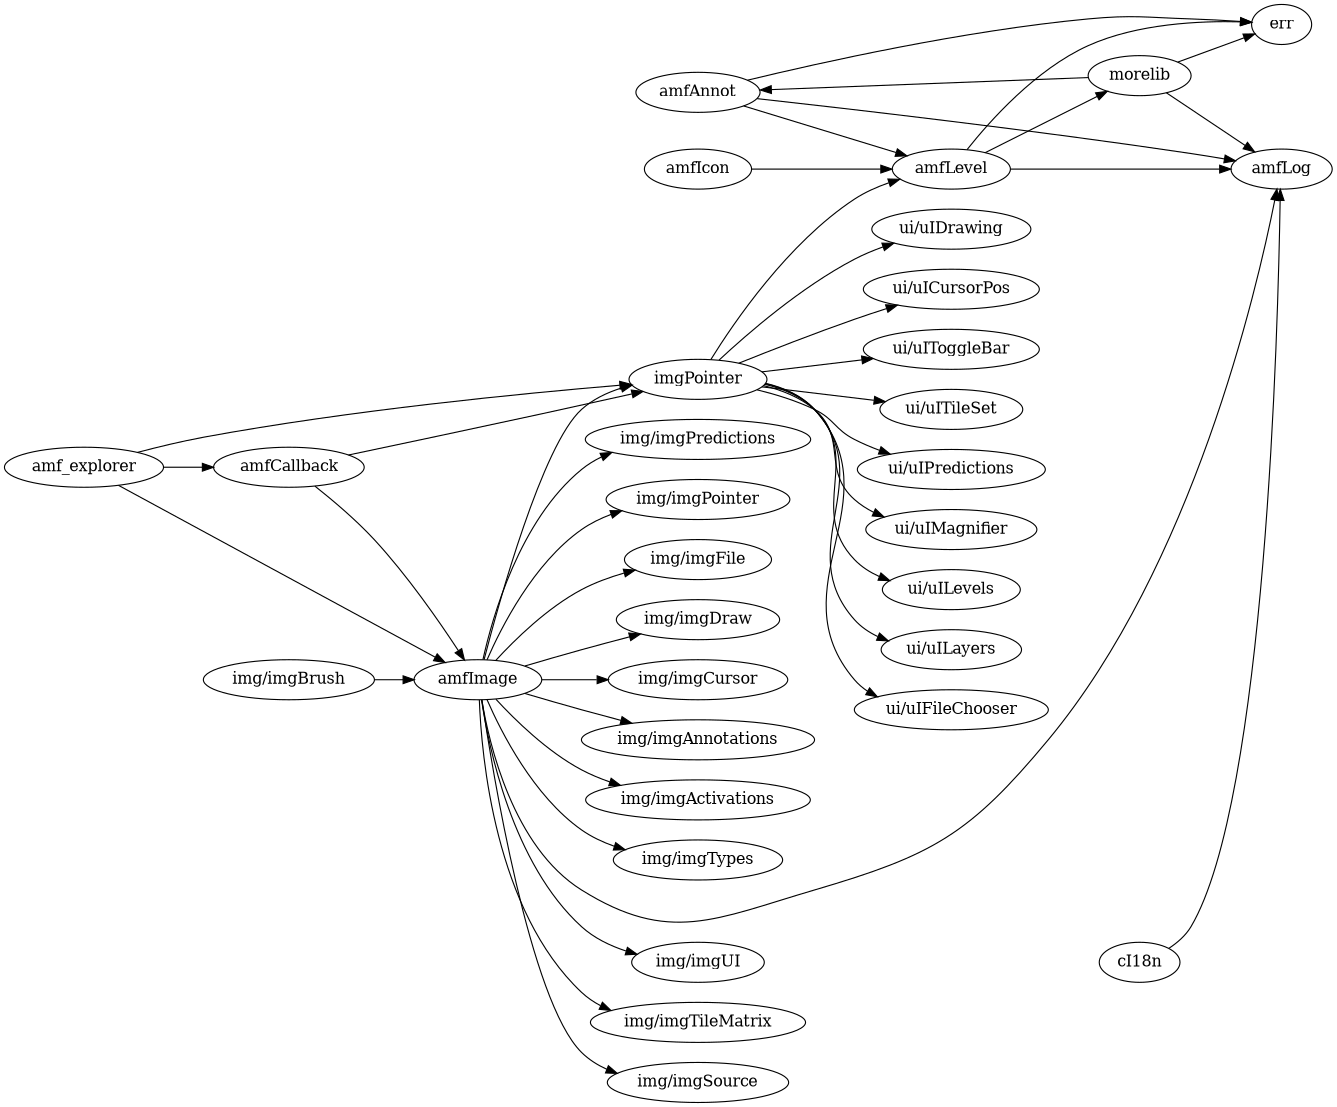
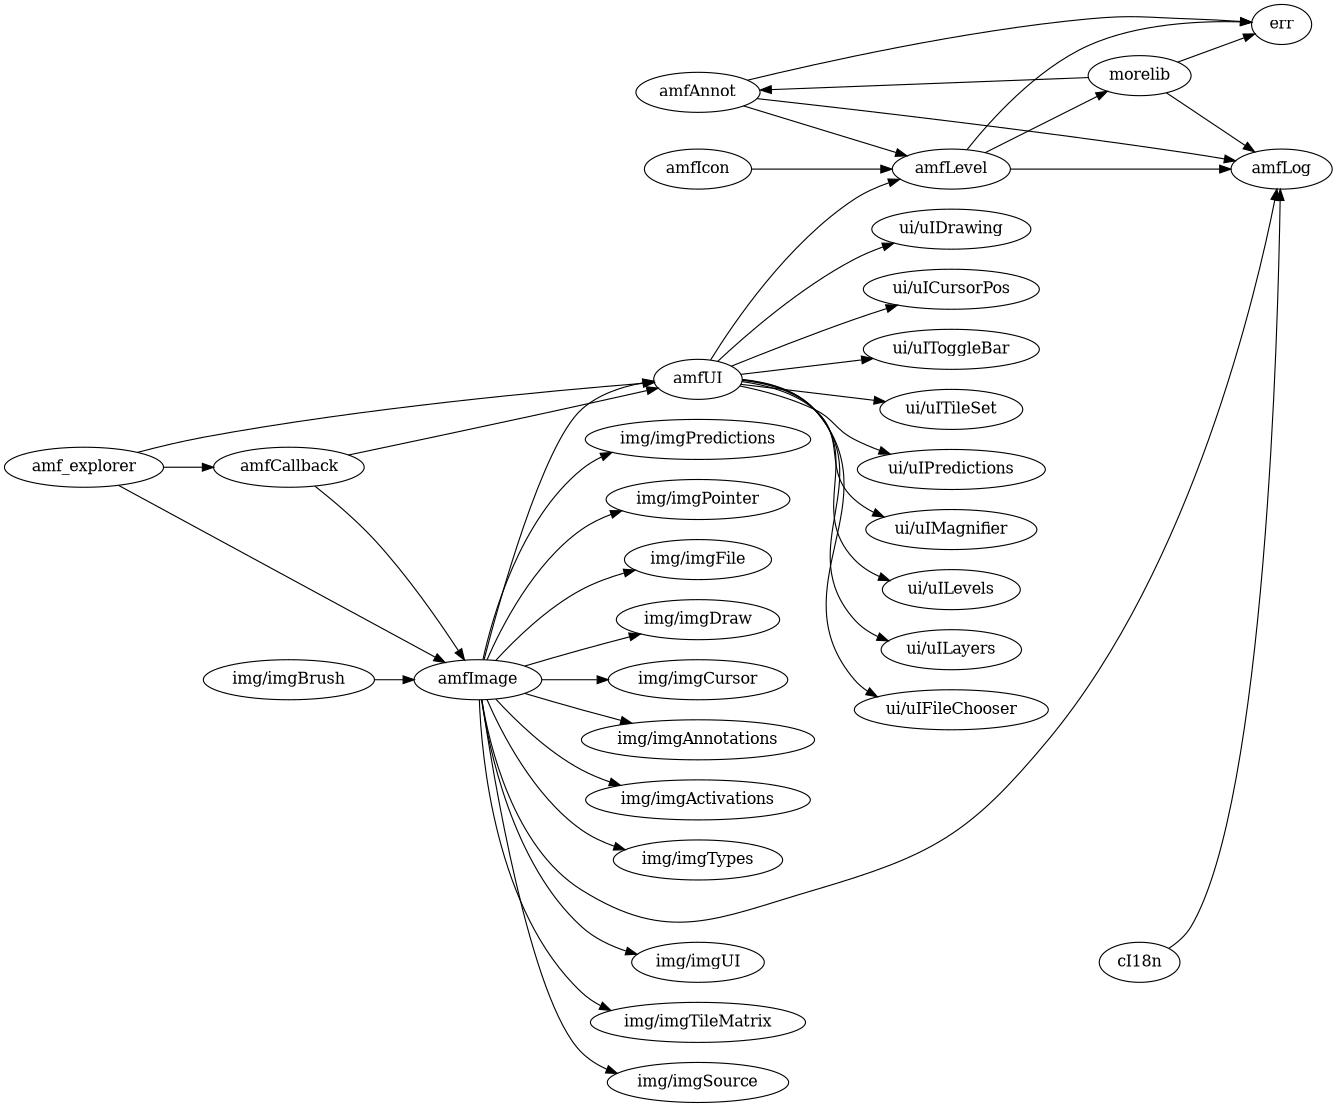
node "imgPointer": label "imgPointer" -> "amfUI"
